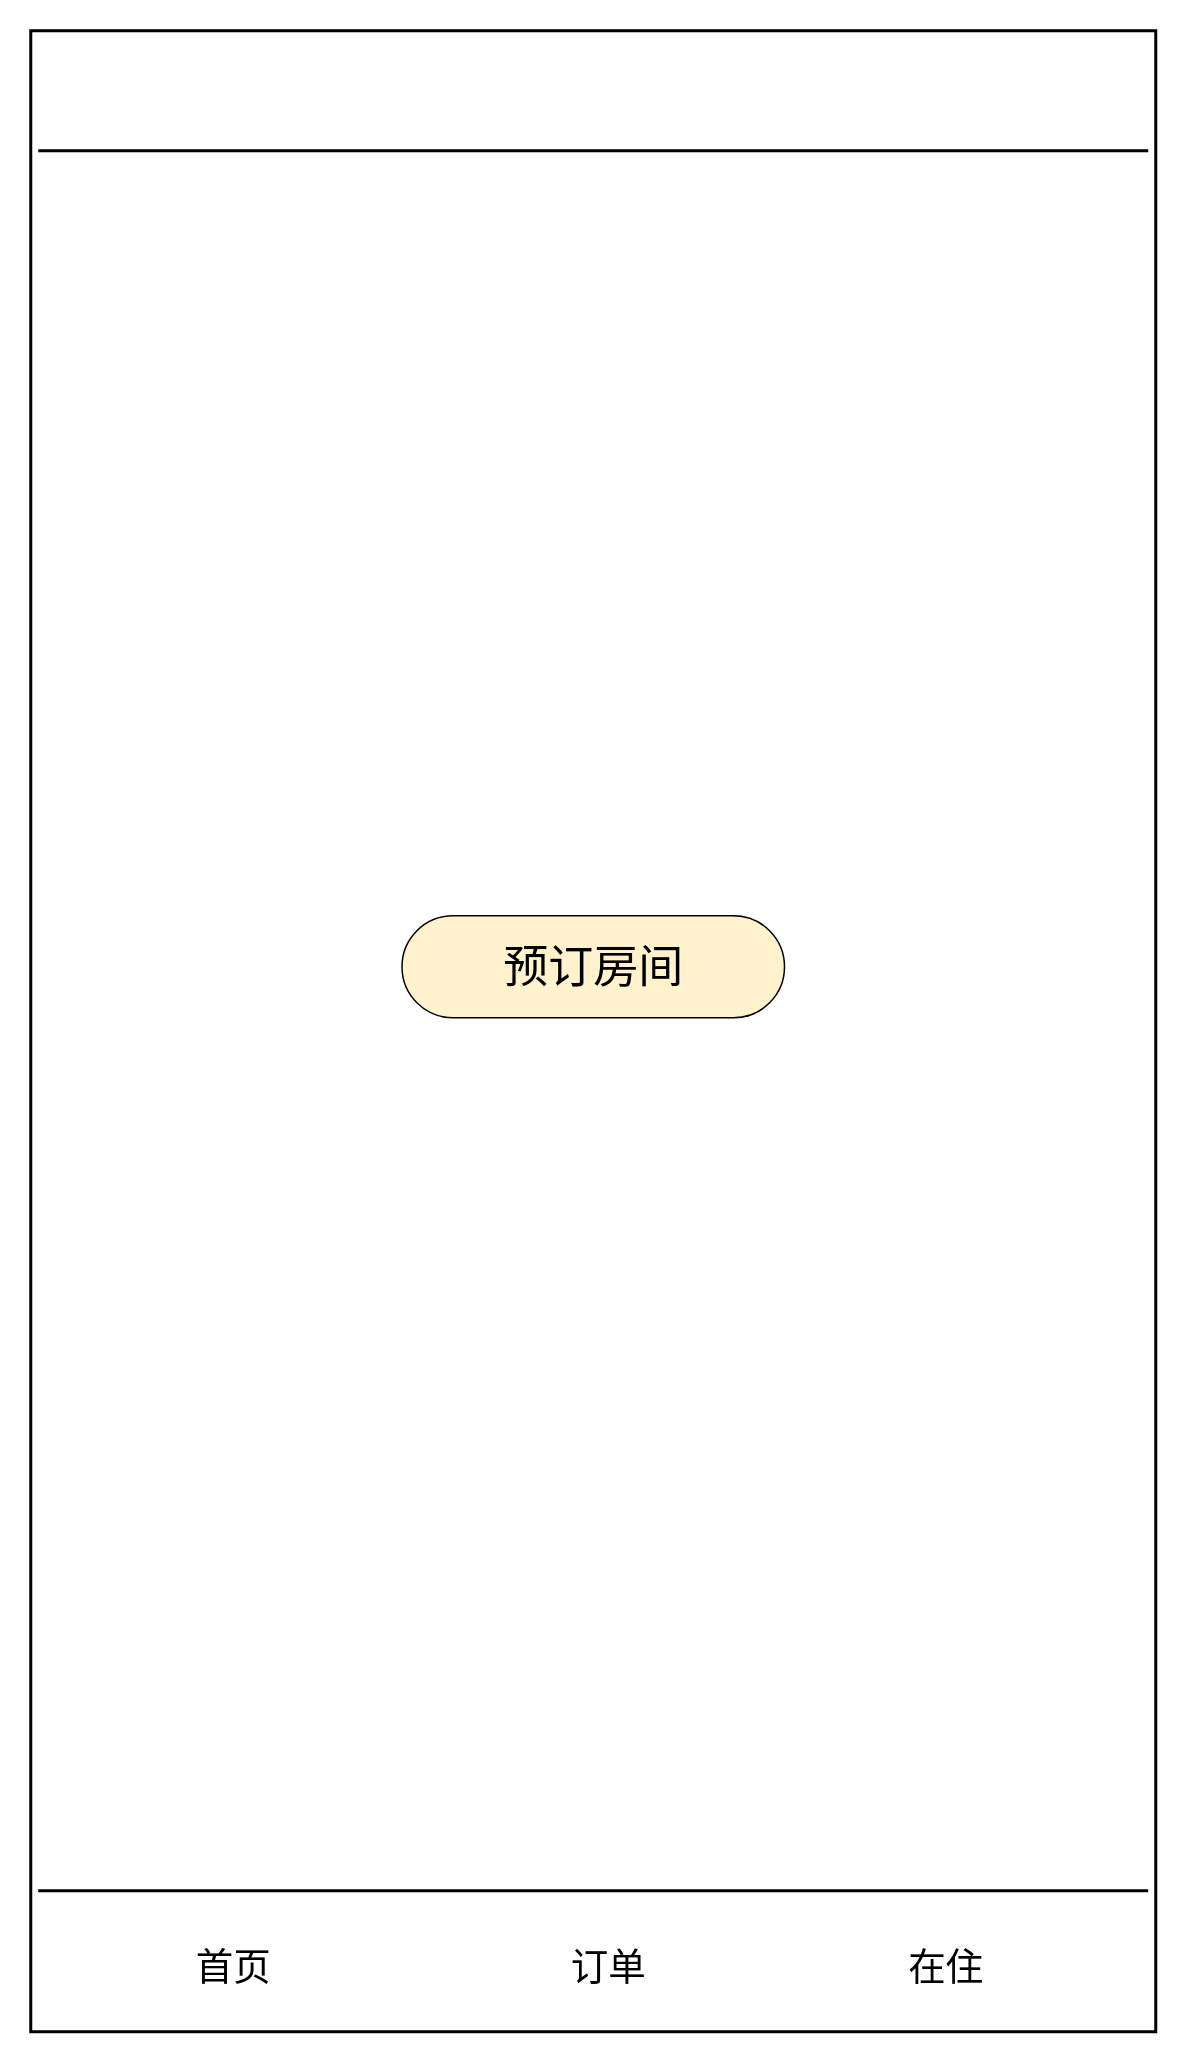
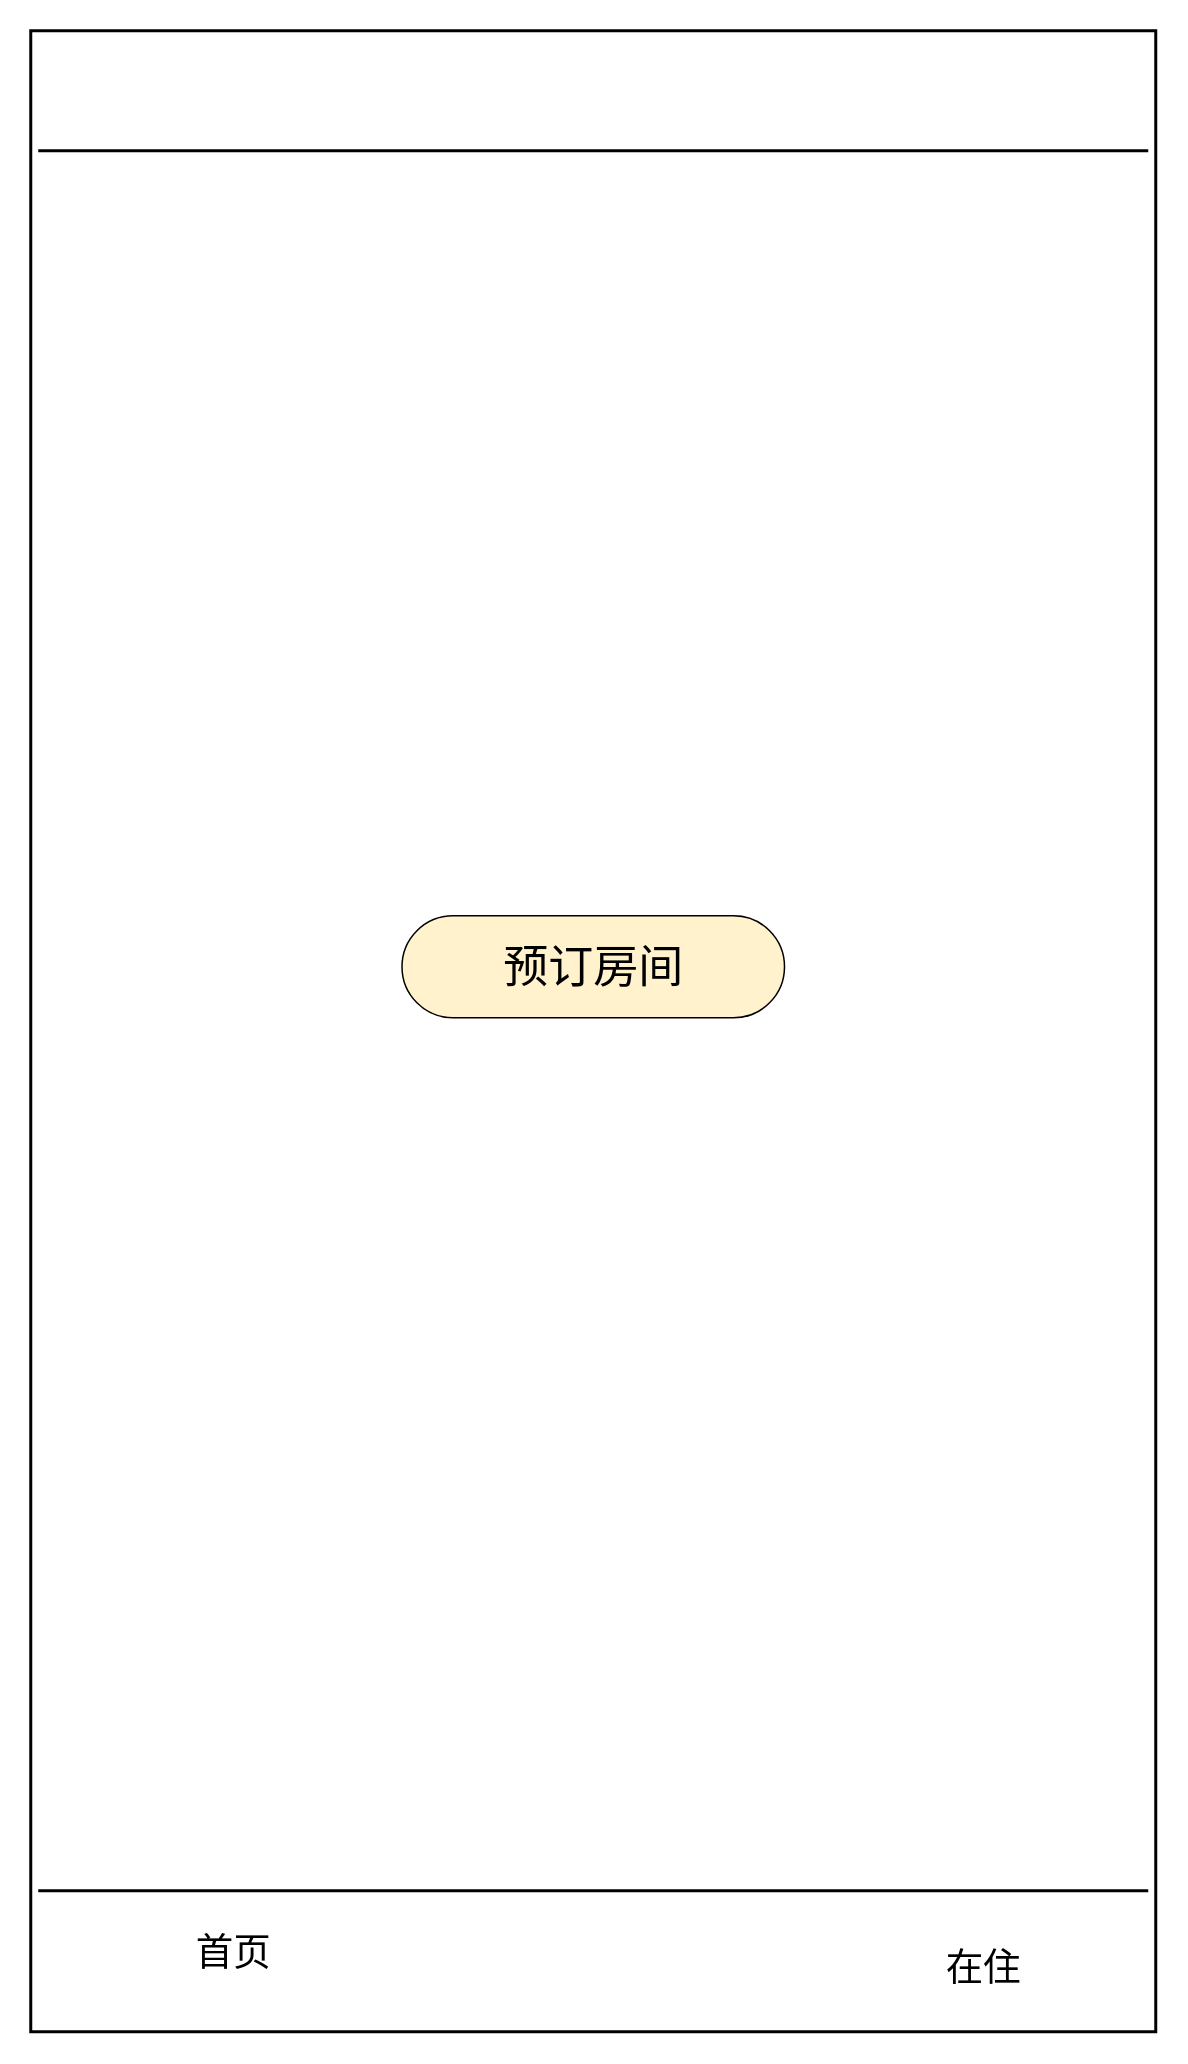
node "首页": moved (233, 1966) -> (233, 1951)
node "订单": removed
node "在住": moved (946, 1966) -> (983, 1966)
